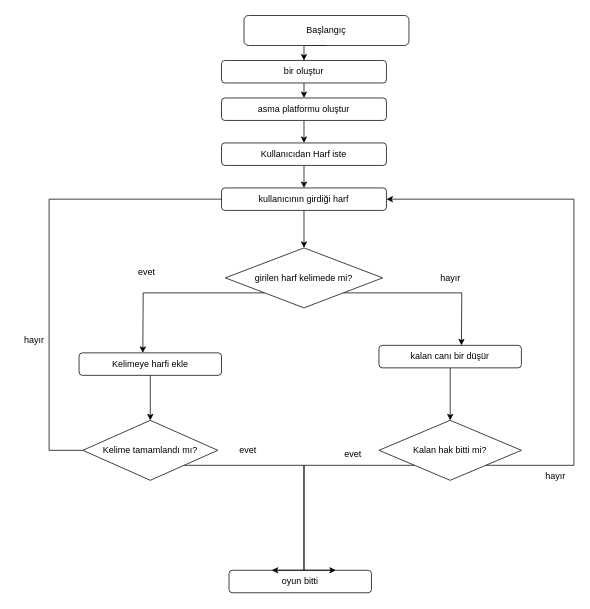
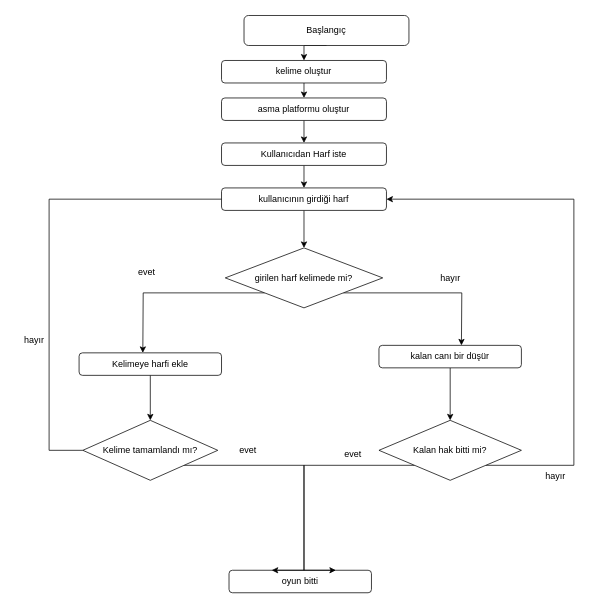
node "bir oluştur": label "bir oluştur" -> "kelime oluştur"
